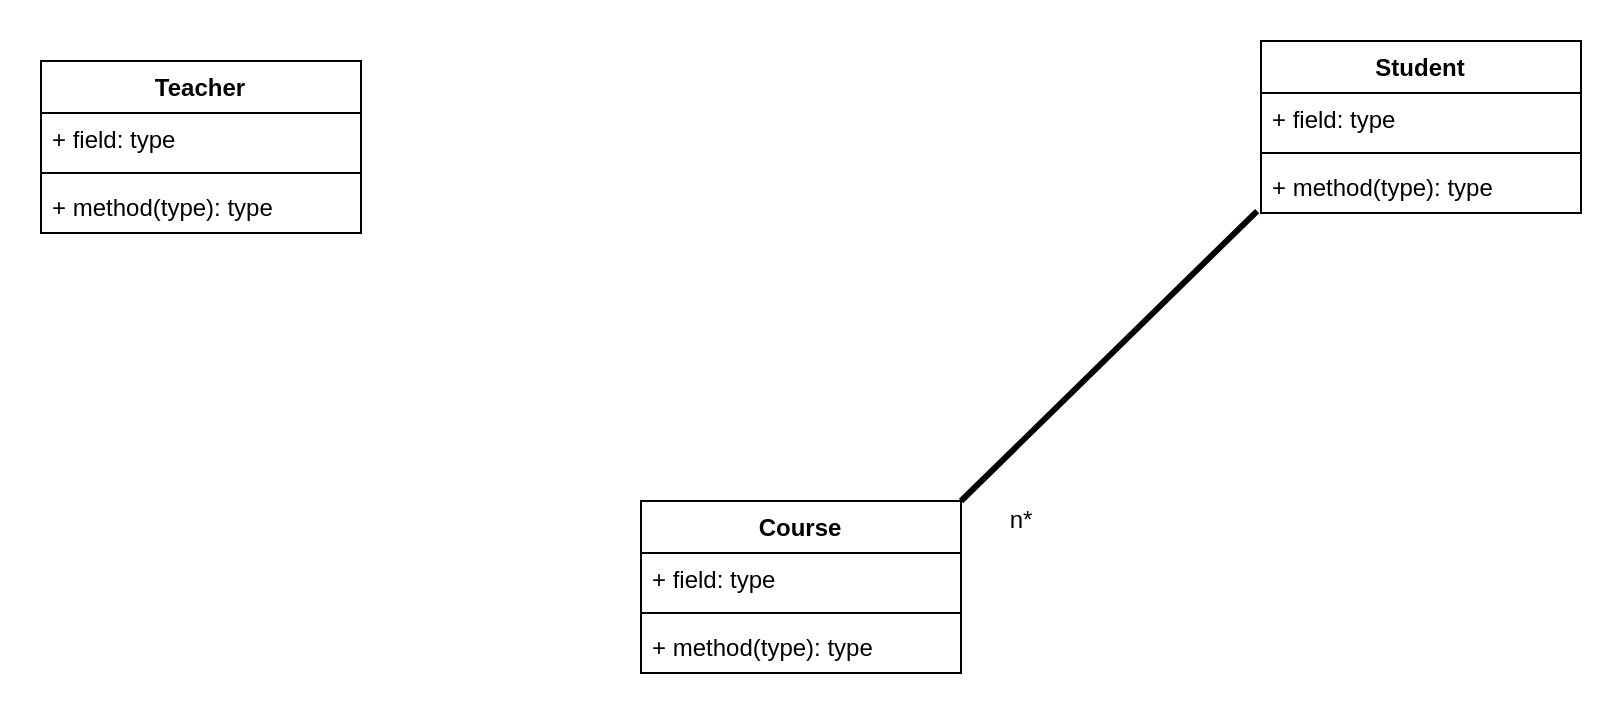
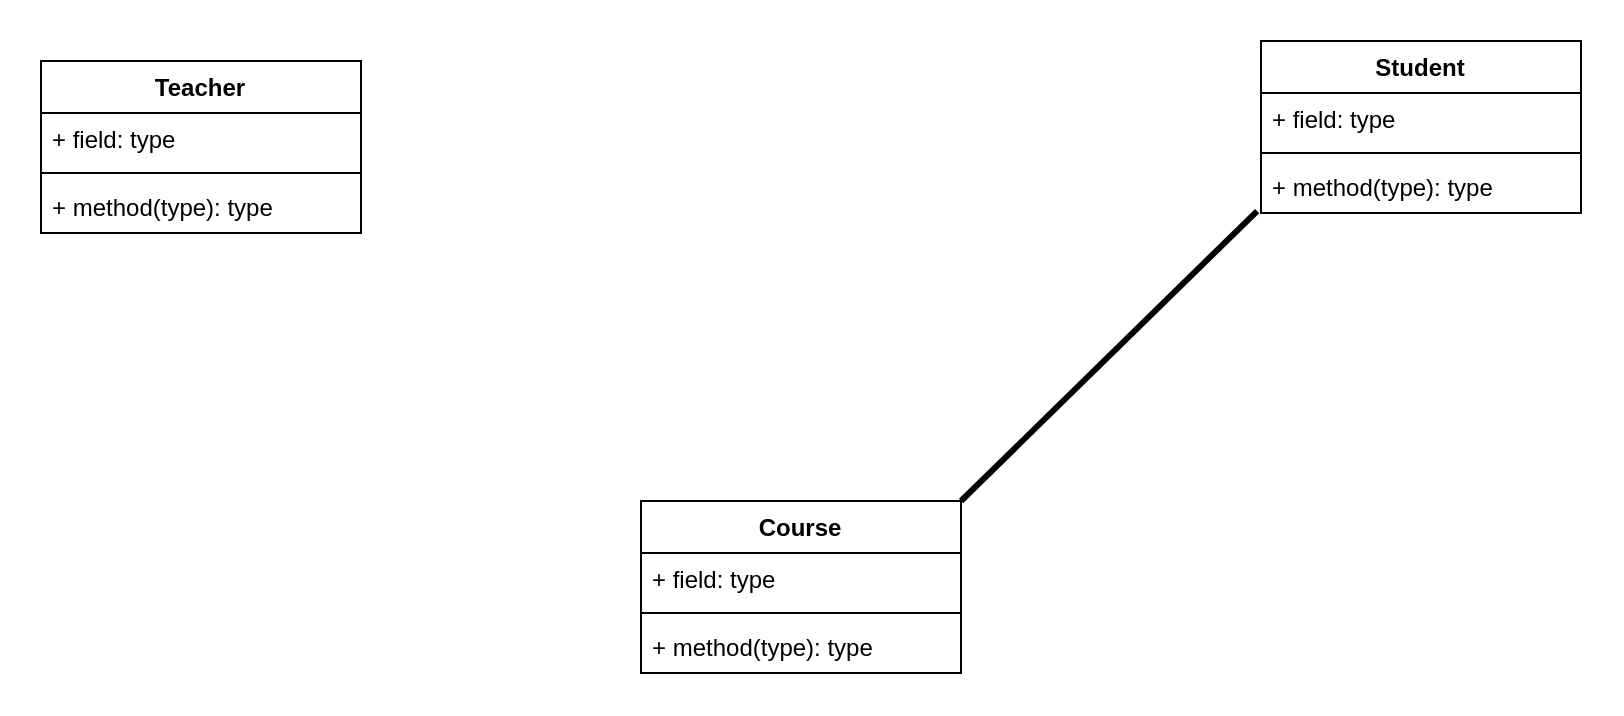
node "n*": removed
